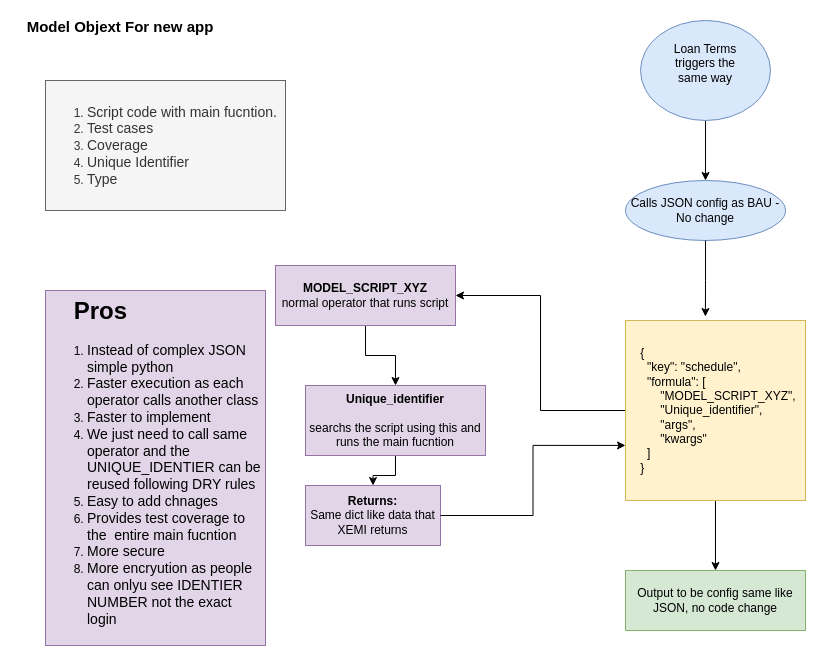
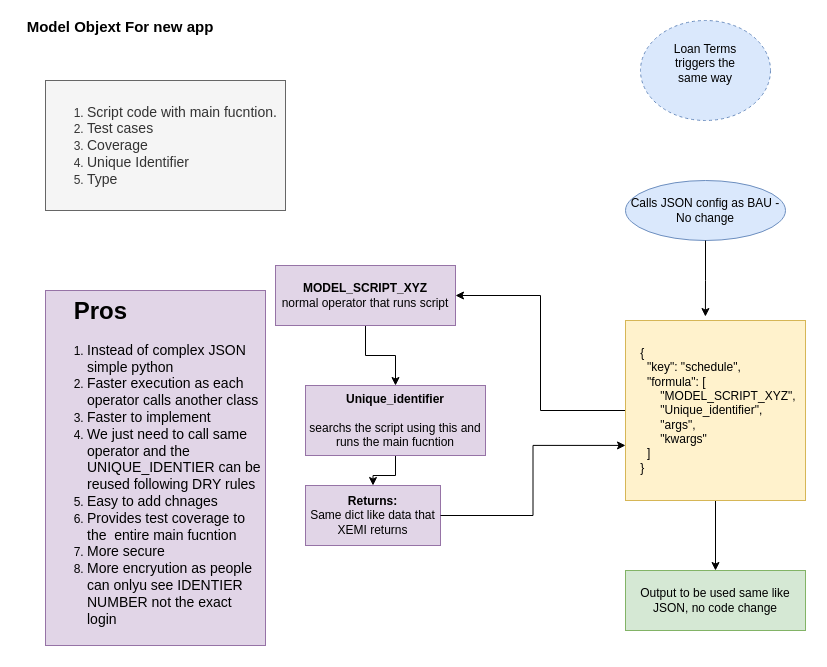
node "Loan Terms triggers the same way": style solid -> dashed
edge "Loan Terms triggers the same way" -> "Calls JSON config as BAU - No change": removed
node "Output to be config same like JSON, no code change": label "Output to be config same like JSON, no code change" -> "Output to be used same like JSON, no code change"
